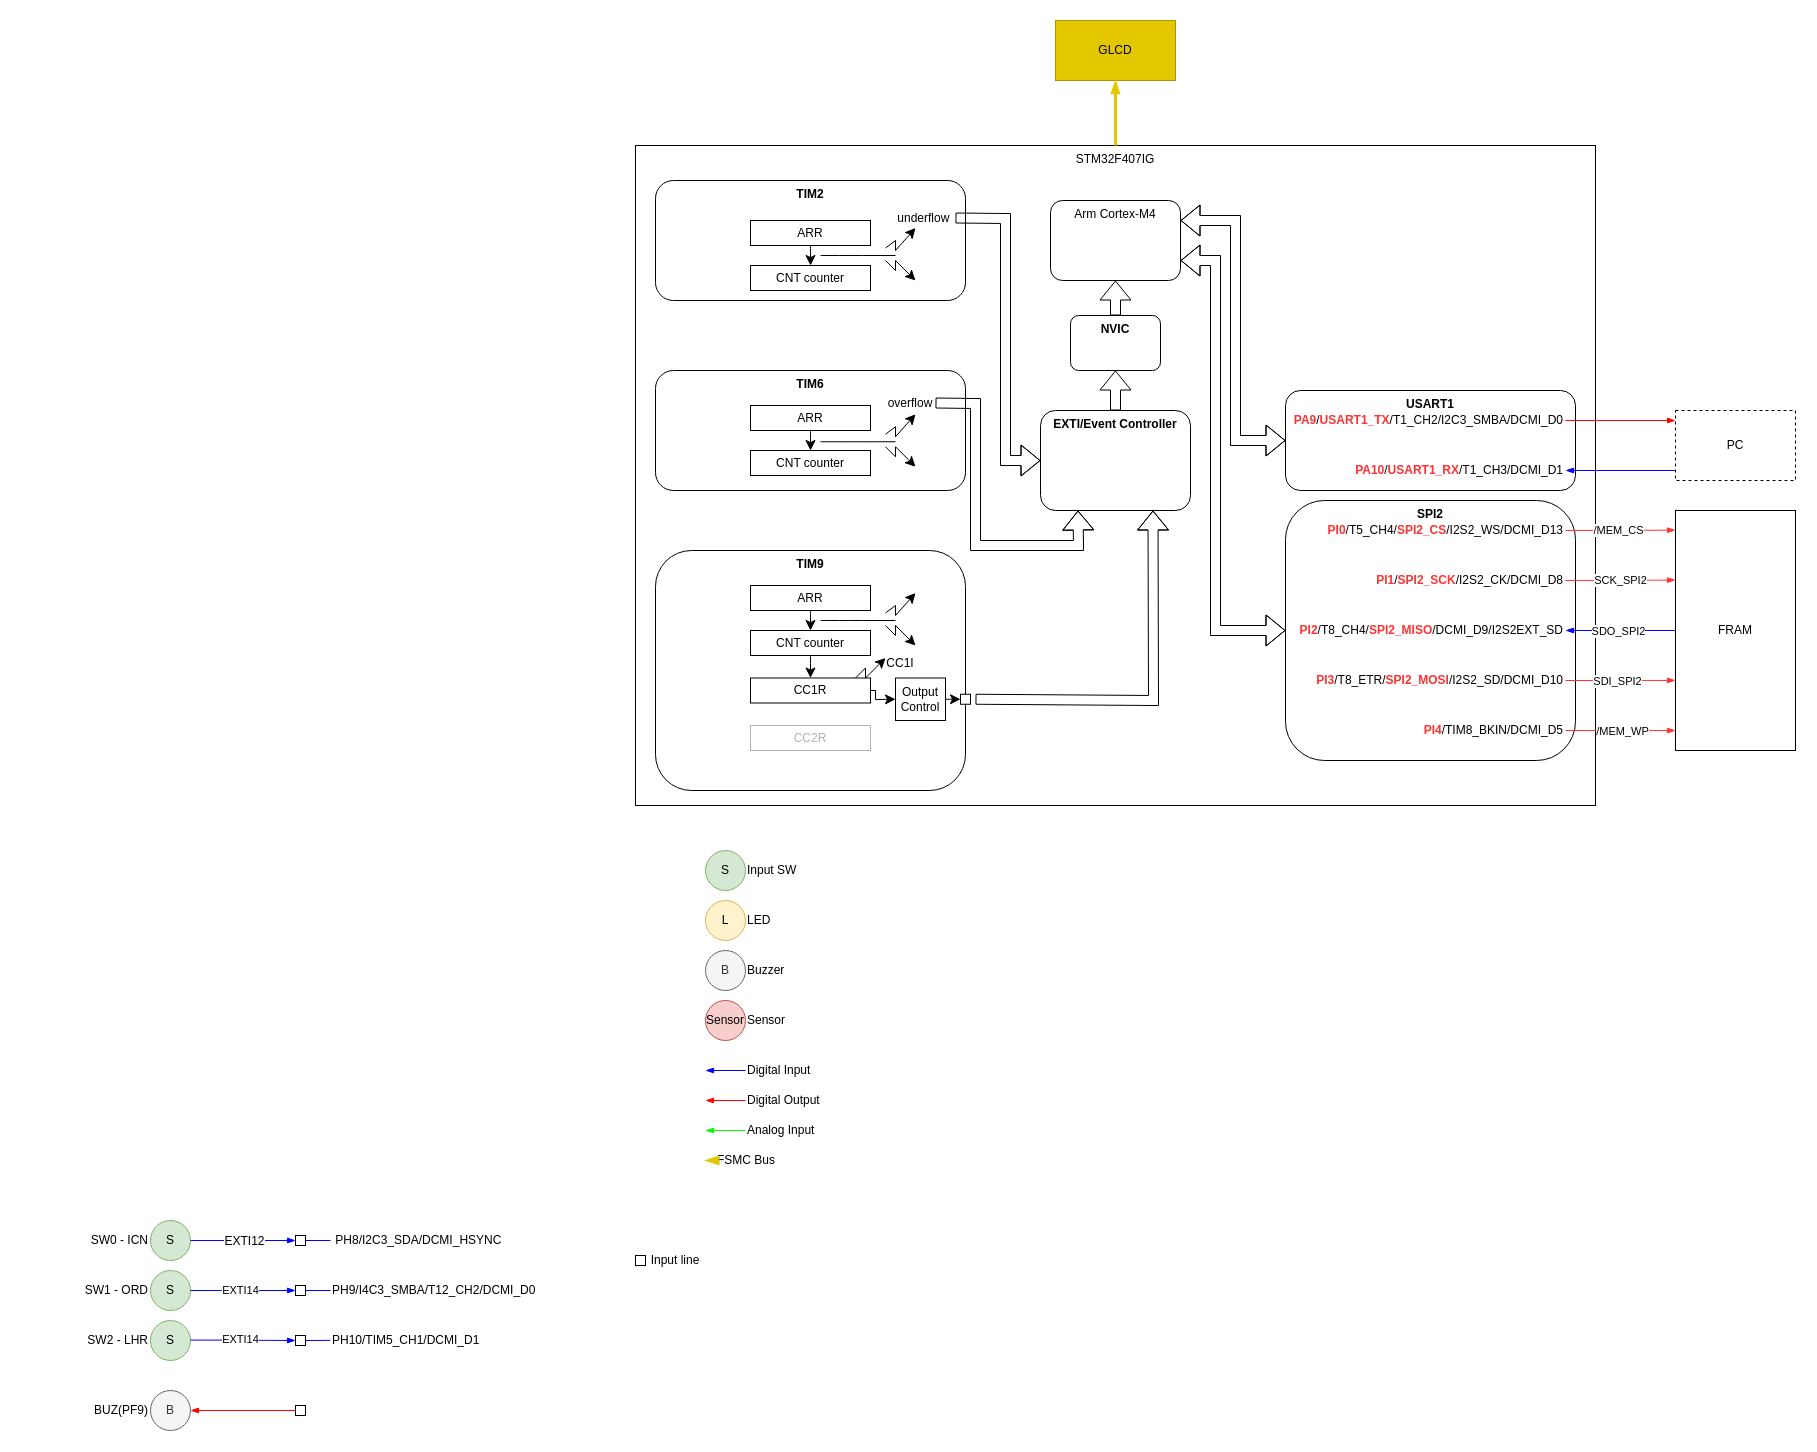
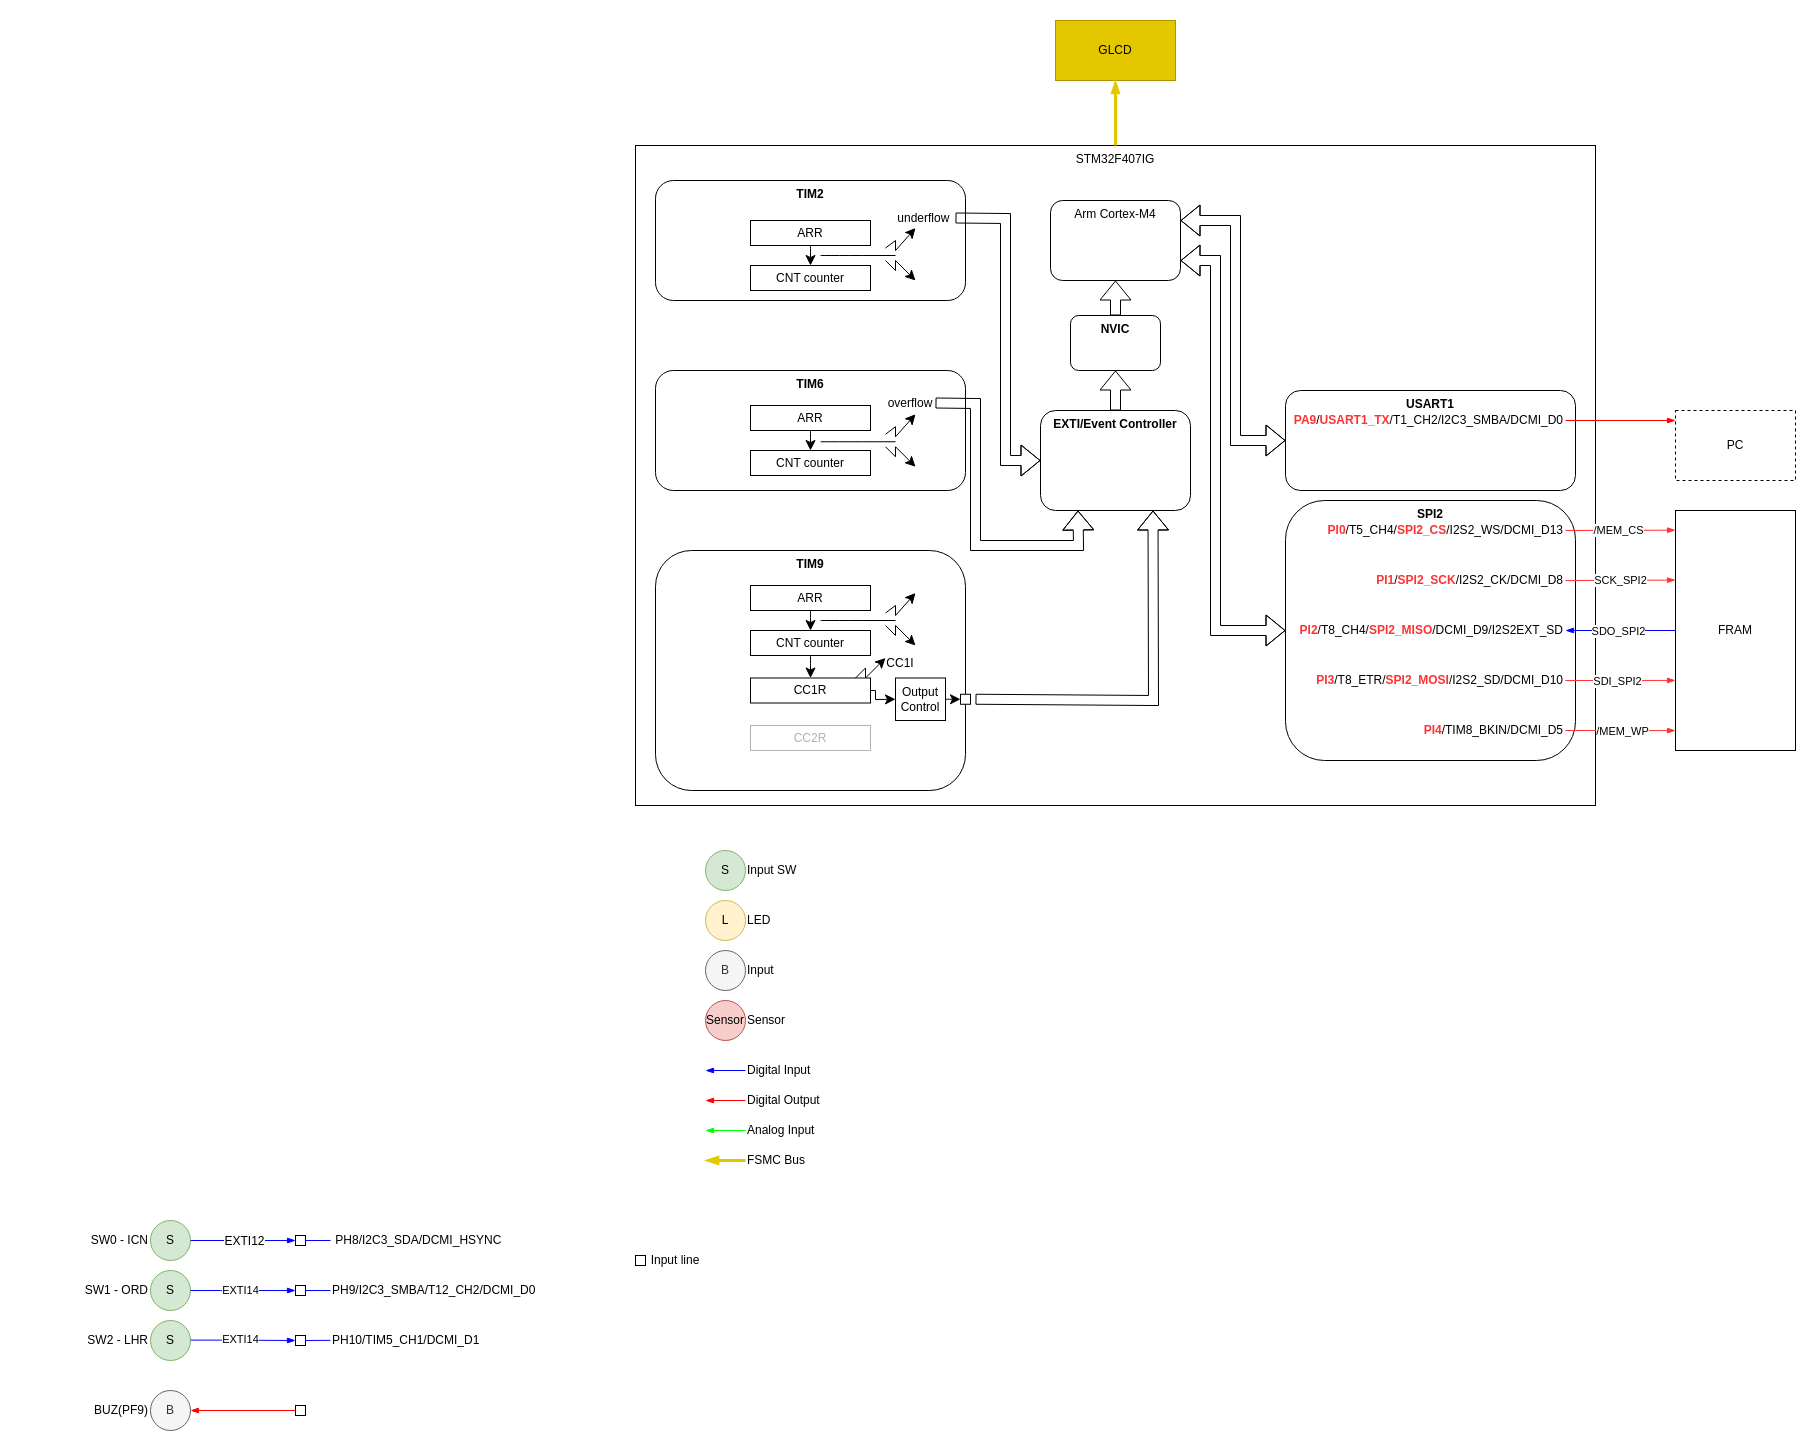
edge "PC" -> "PA10/USART1_RX/T1_CH3/DCMI_D1": removed
node "PA10/USART1_RX/T1_CH3/DCMI_D1": removed
node "Buzzer": label "Buzzer" -> "Input"
node "FSMC Bus": moved (781, 1161) -> (811, 1161)
node "PH9/I4C3_SMBA/T12_CH2/DCMI_D0": label "PH9/I4C3_SMBA/T12_CH2/DCMI_D0" -> "PH9/I2C3_SMBA/T12_CH2/DCMI_D0"
